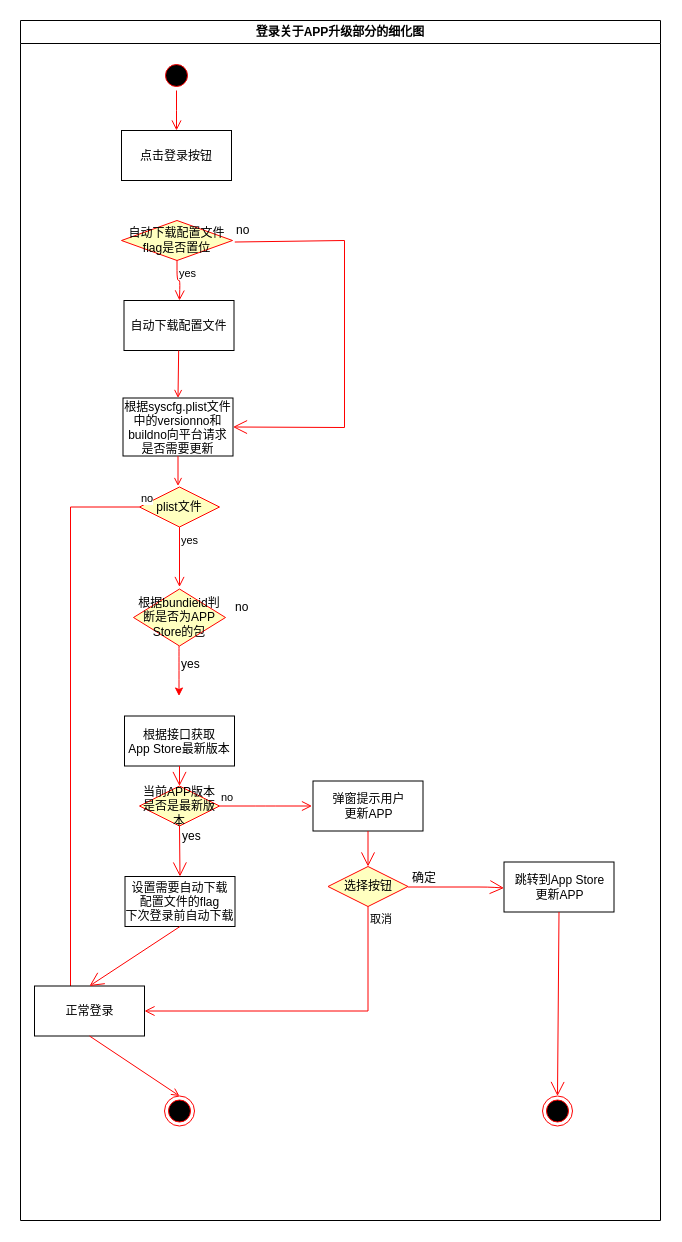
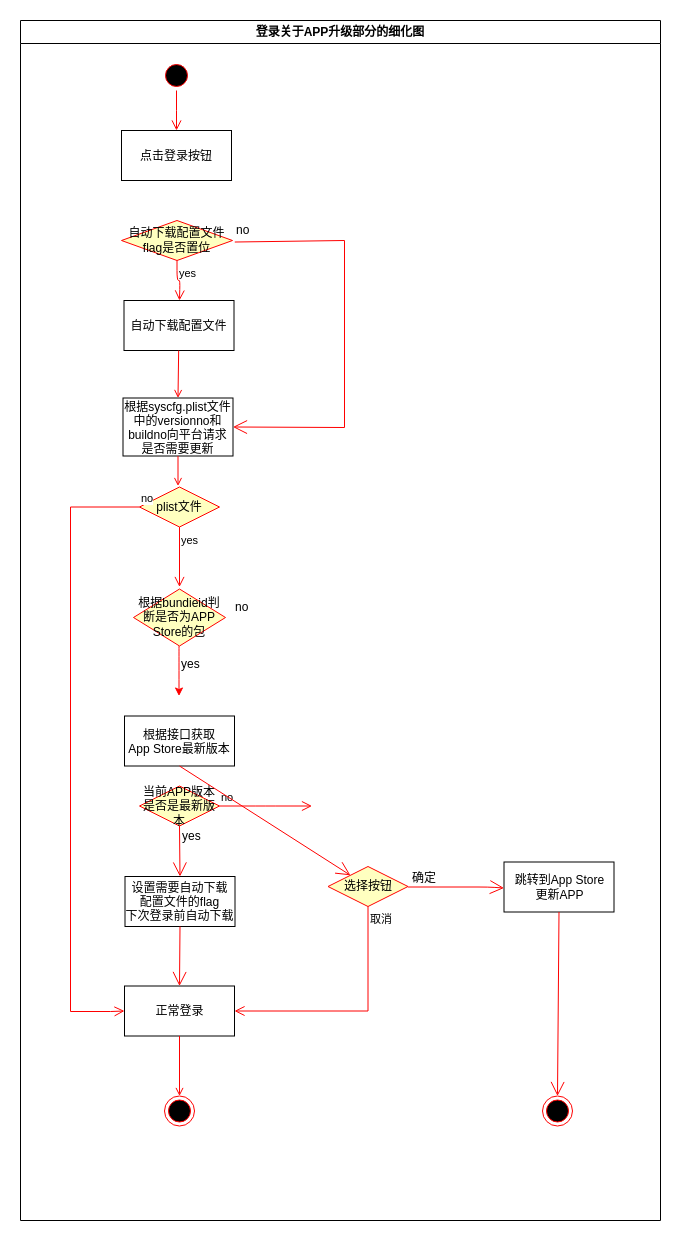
edge "根据接口获取 App Store最新版本" -> "当前APP版本是否是最新版本": now "根据接口获取 App Store最新版本" -> "选择按钮"
node "弹窗提示用户 更新APP": removed
edge "弹窗提示用户 更新APP" -> "选择按钮": removed
node "正常登录": moved (90, 1011) -> (180, 1011)
